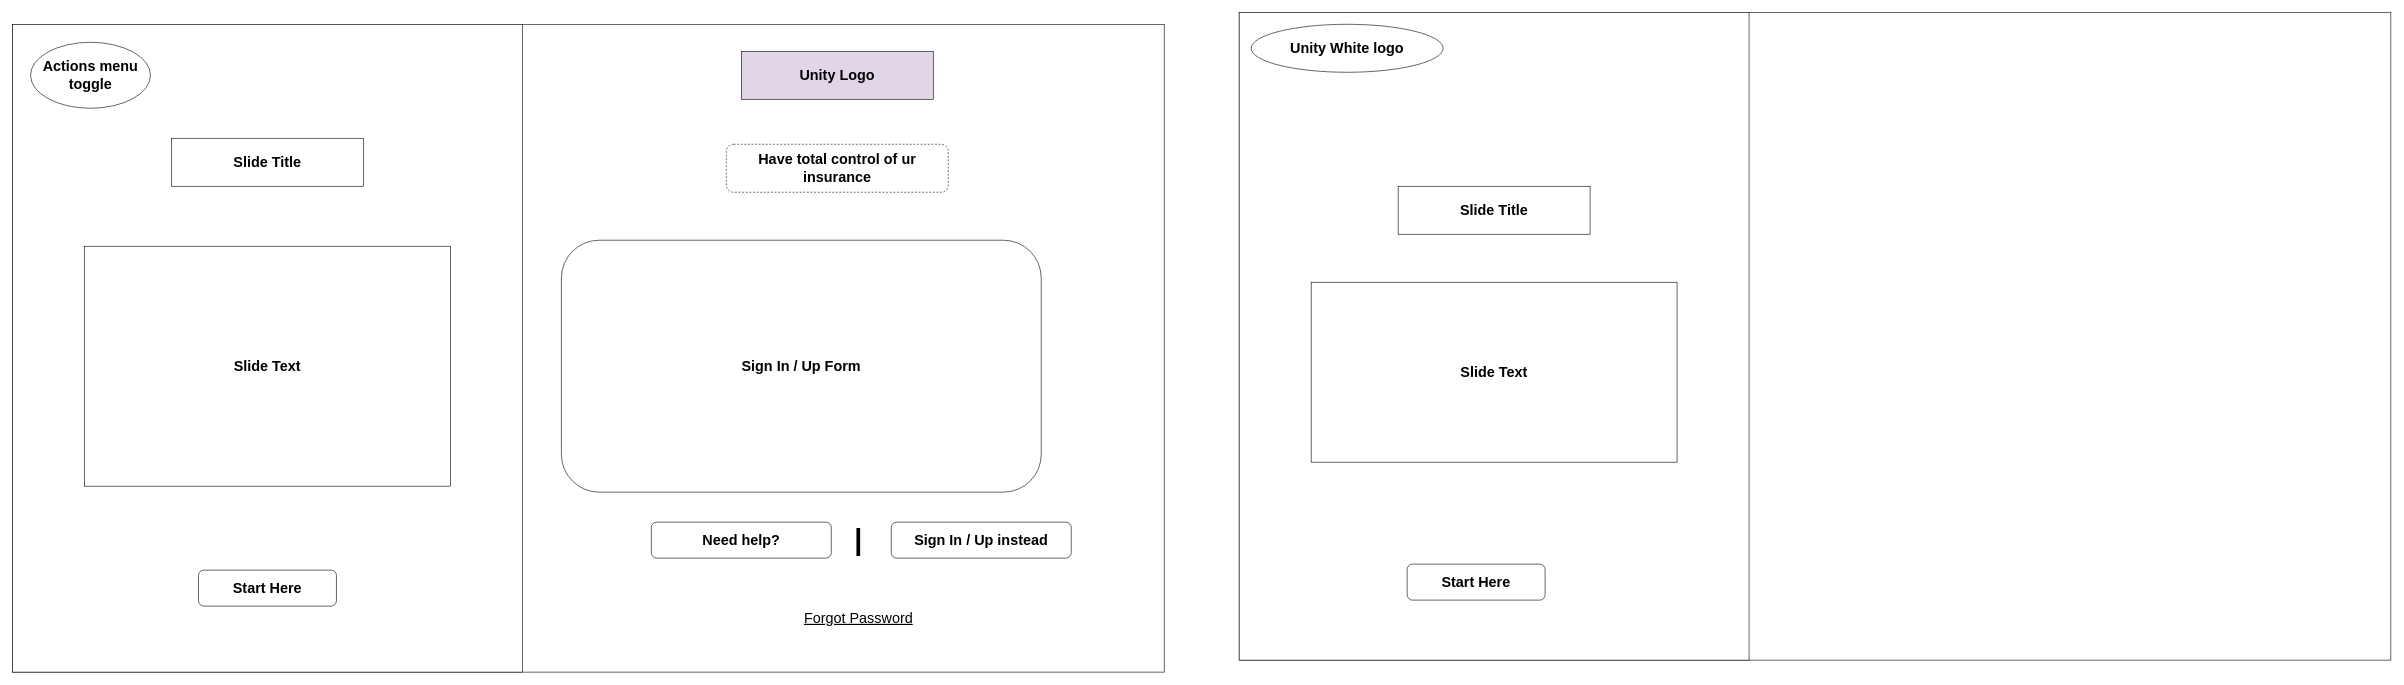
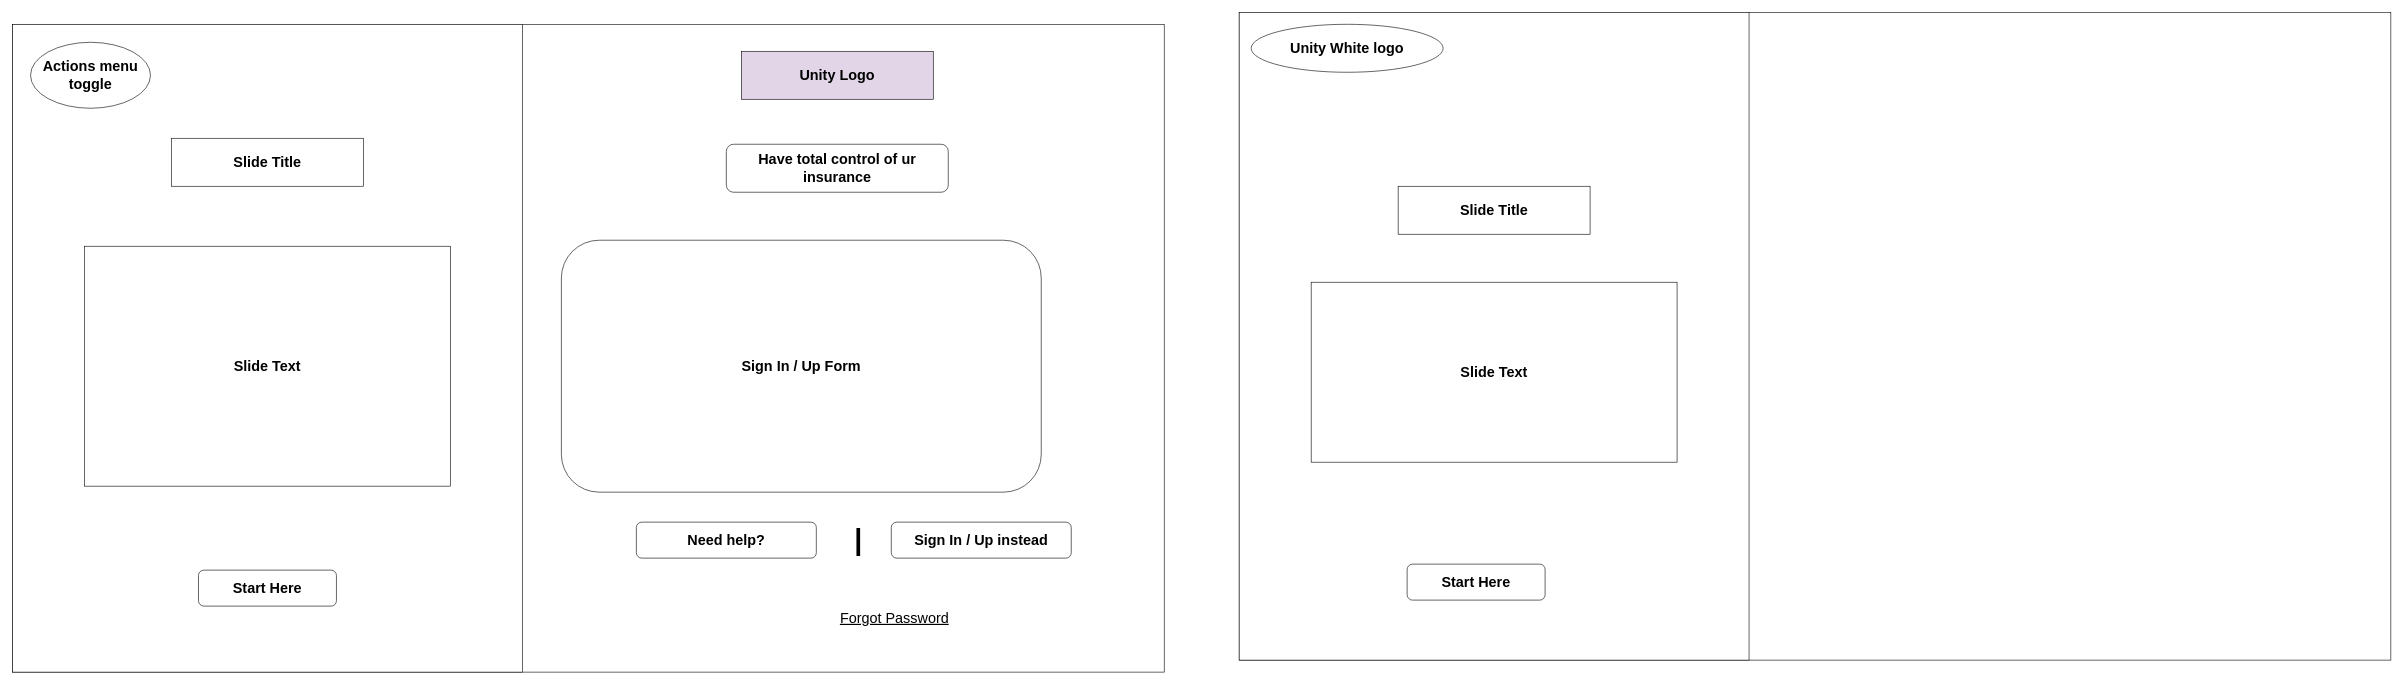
node "Have total control of ur insurance": style dashed -> solid
node "Need help?": moved (741, 540) -> (726, 540)
node "Forgot Password": moved (858, 618) -> (894, 618)
